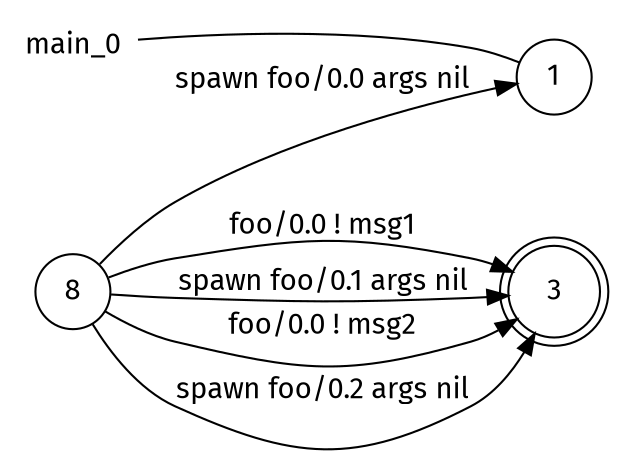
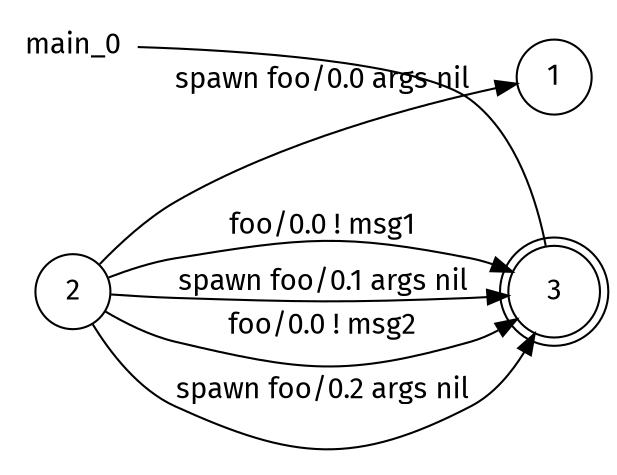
edge "main_0" -- "1": now "main_0" -- "3"
node "8": label "8" -> "2"
